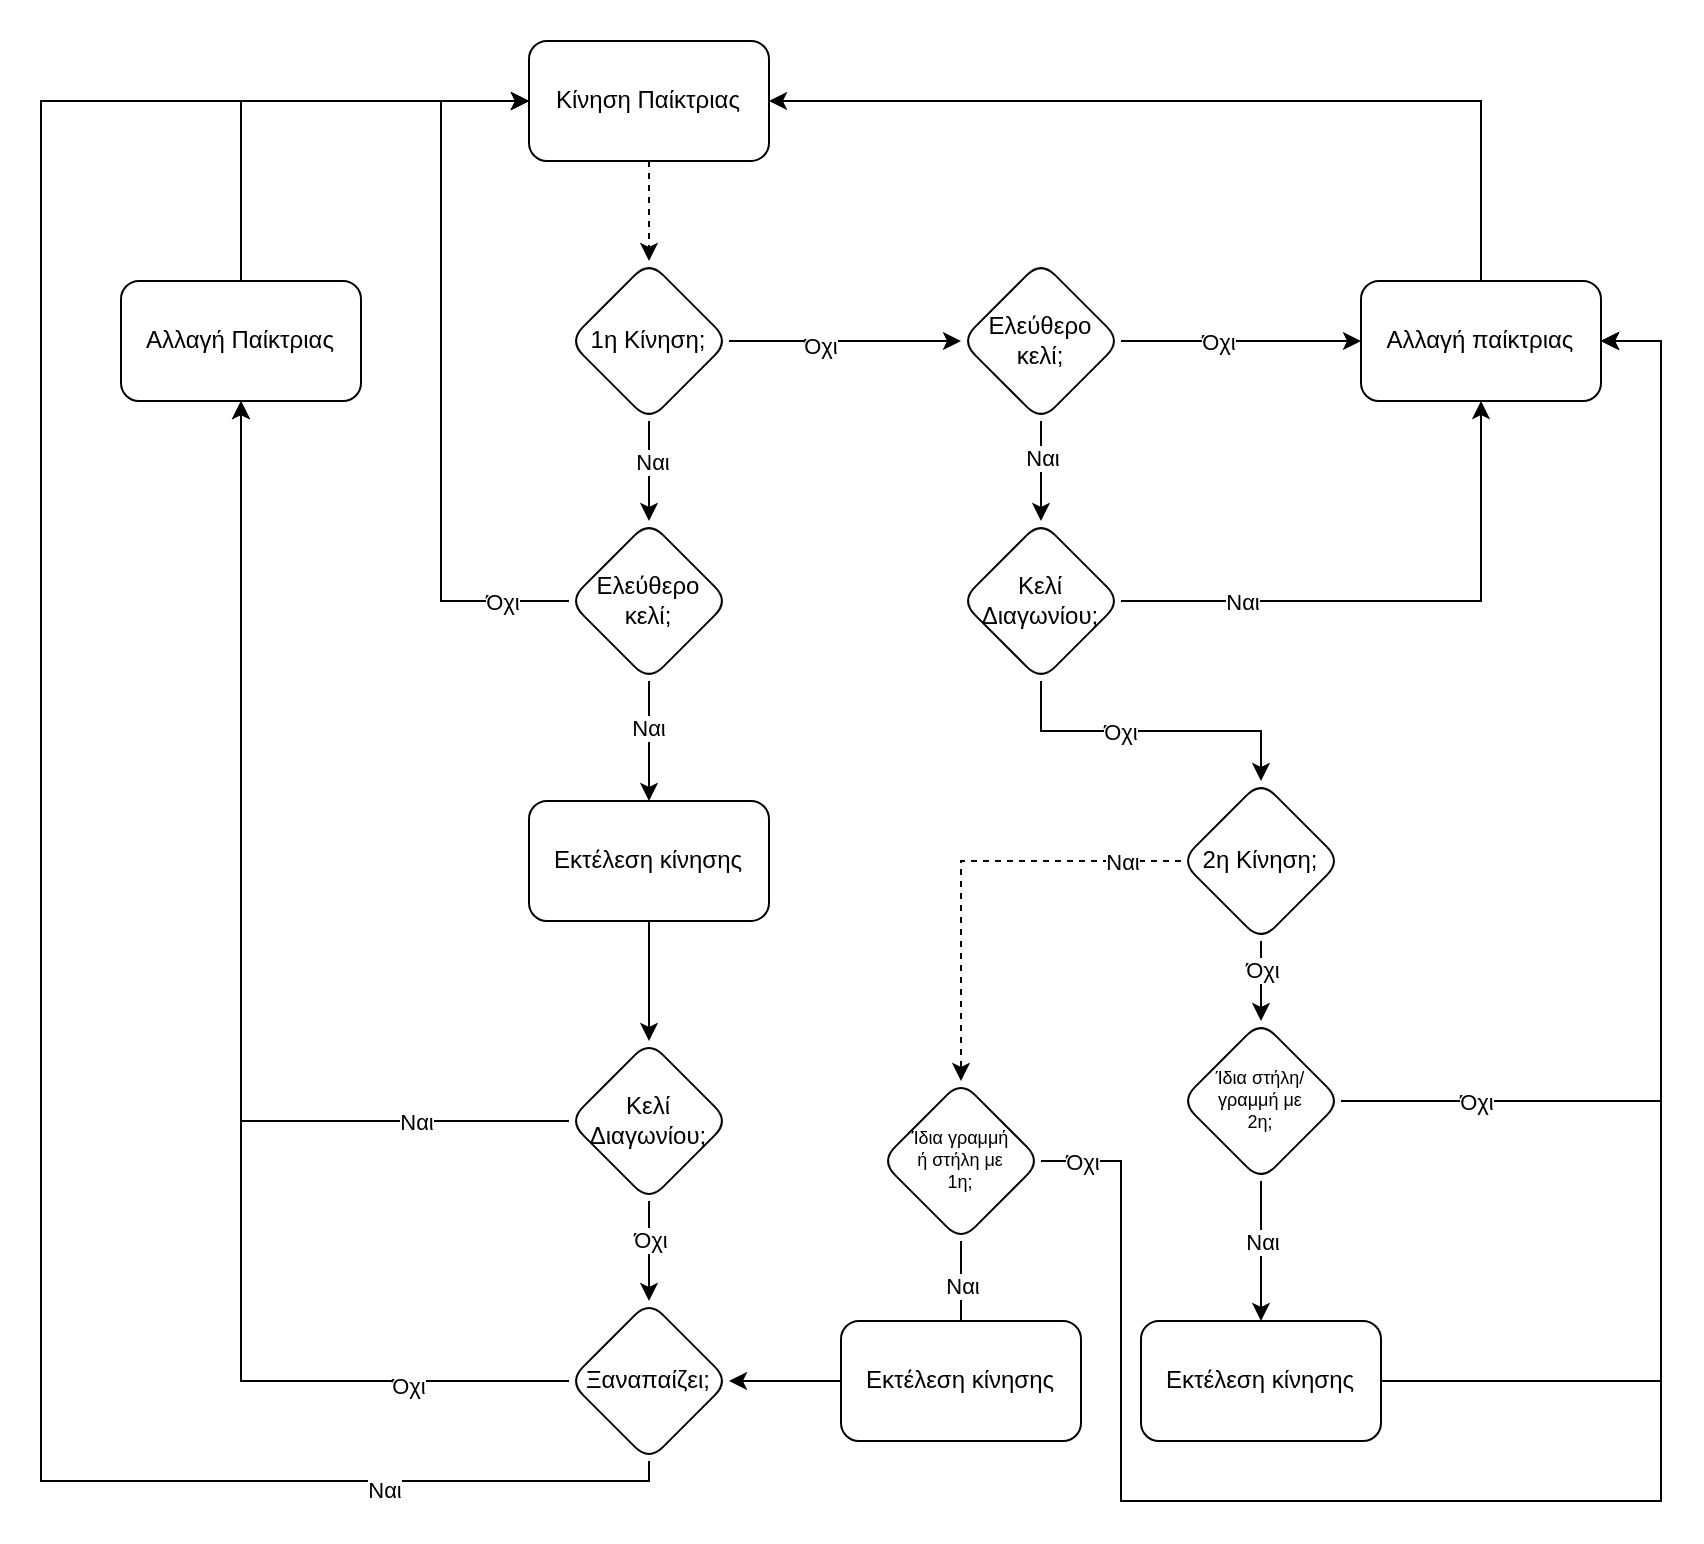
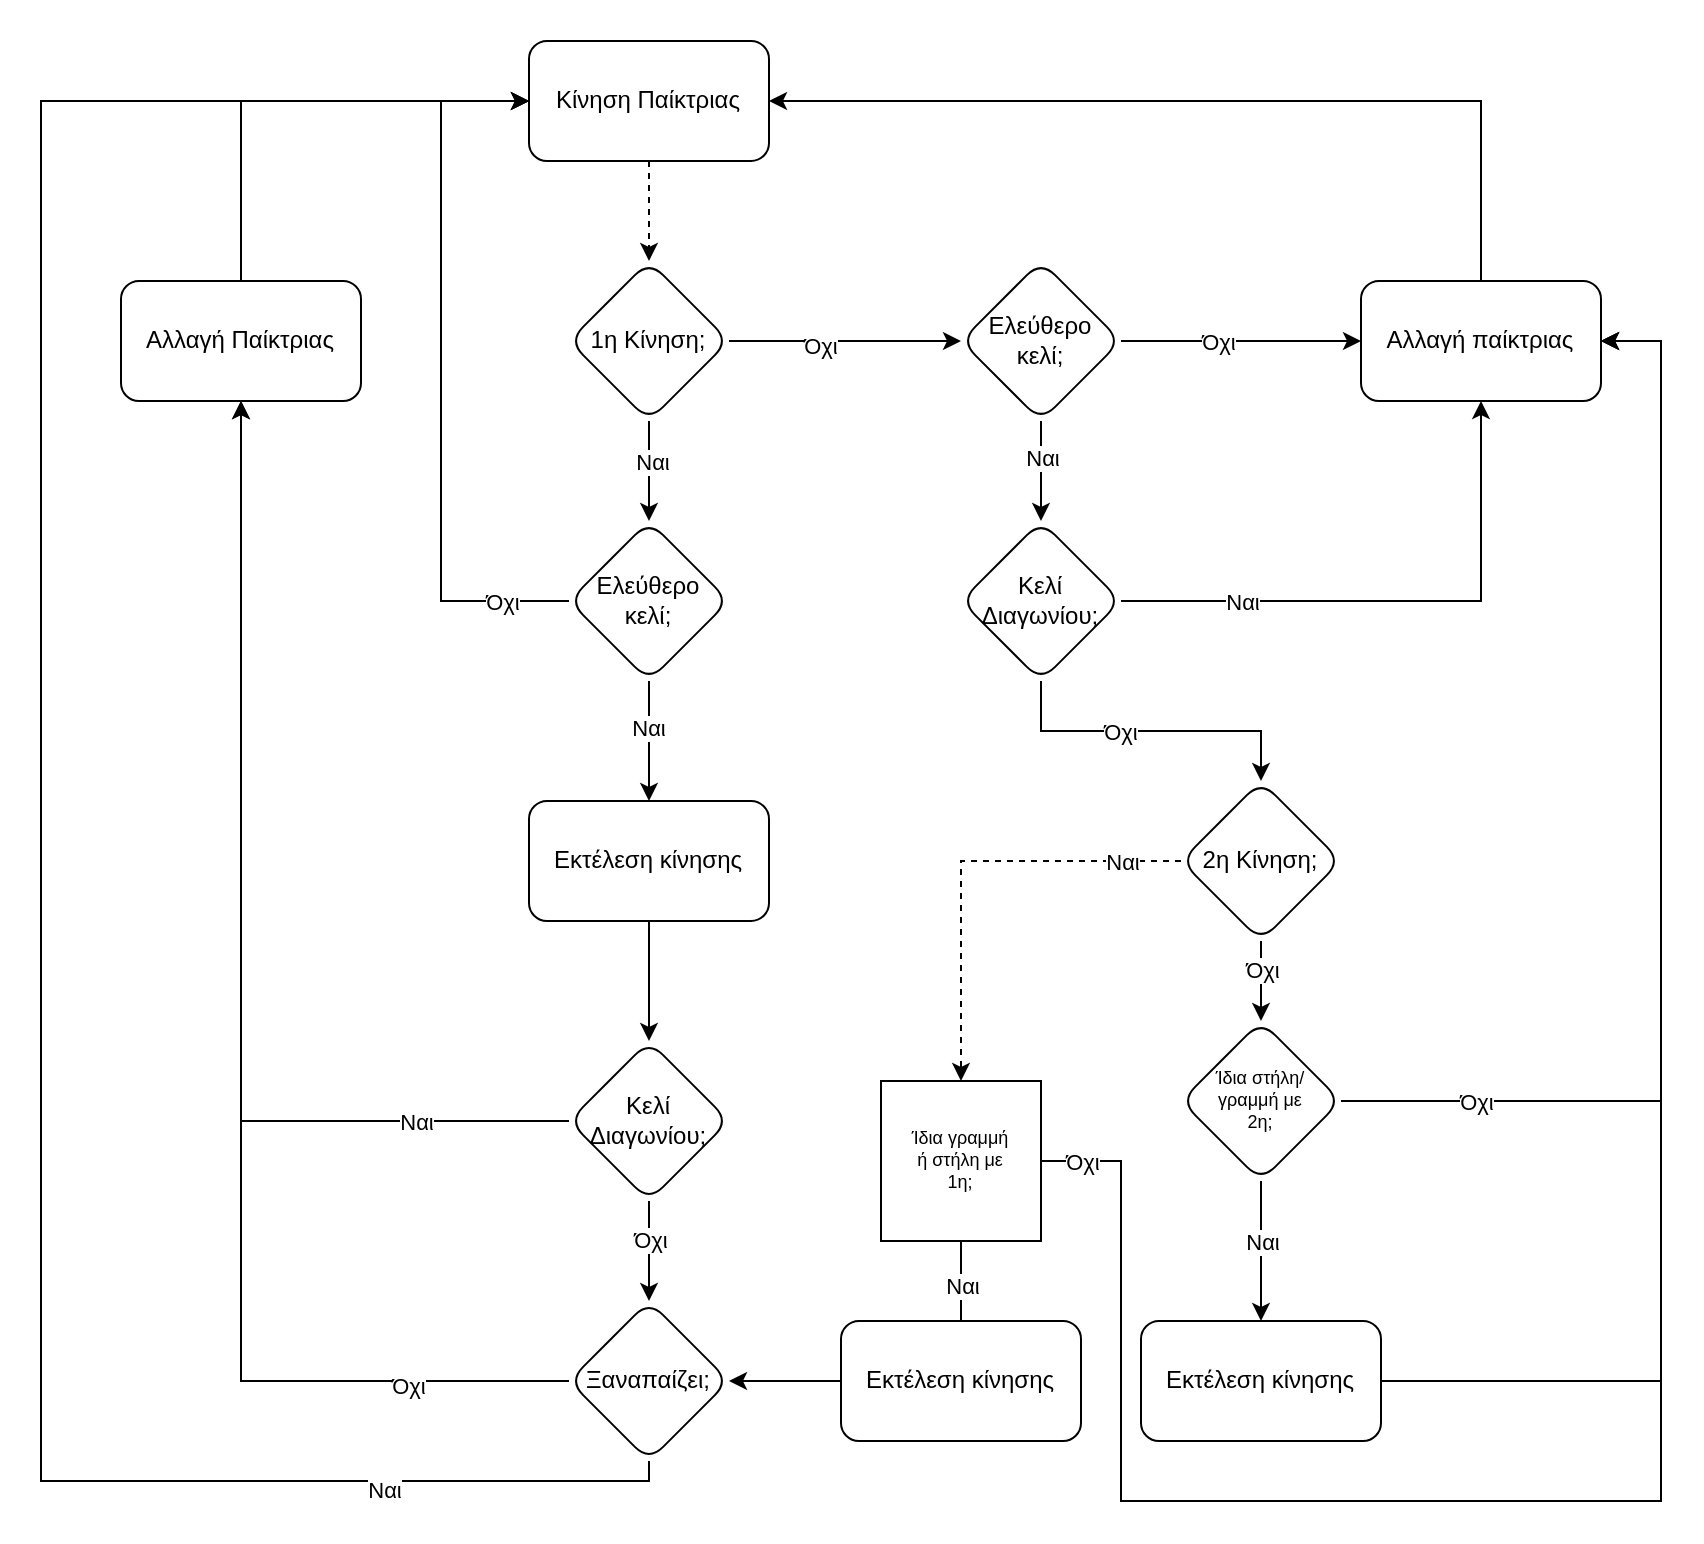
node "Ίδια γραμμή ή στήλη με 1η;": shape diamond -> rectangle
